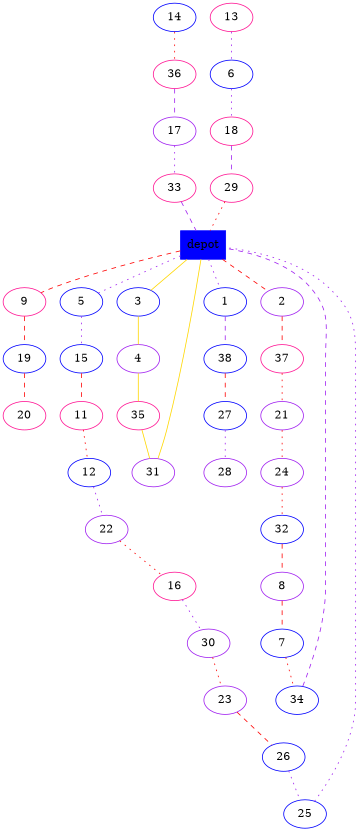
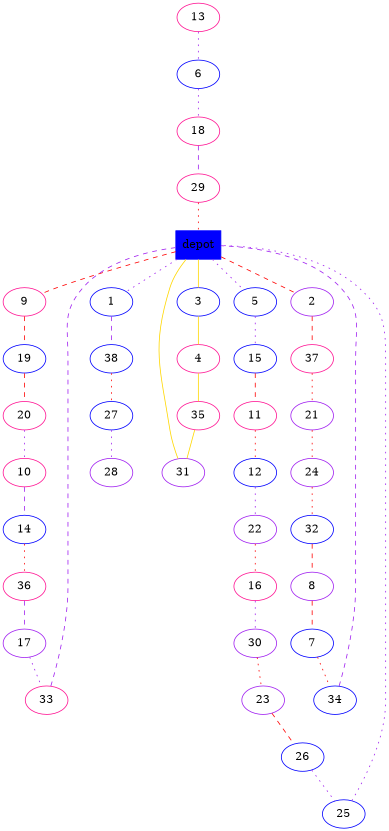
node "4": color purple -> deeppink
edge "38" -- "27": style dashed -> dotted
node "10": added
